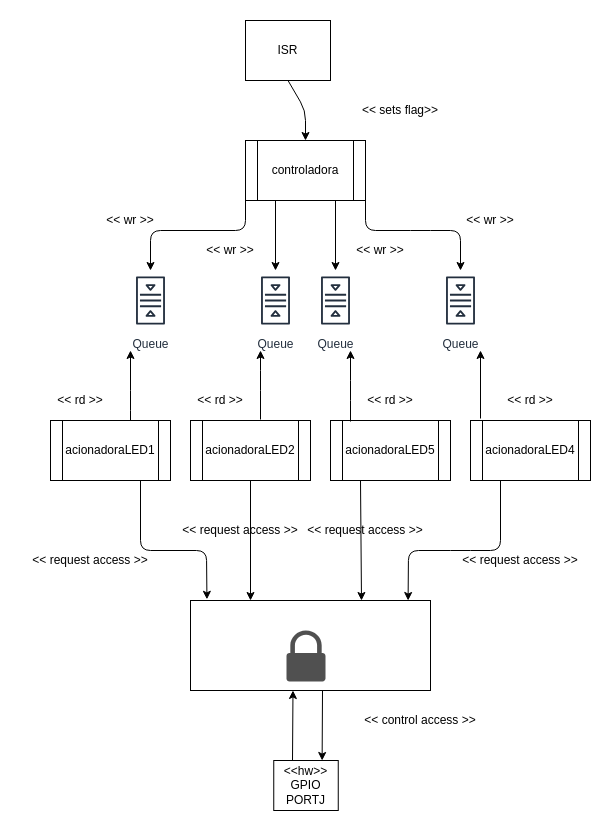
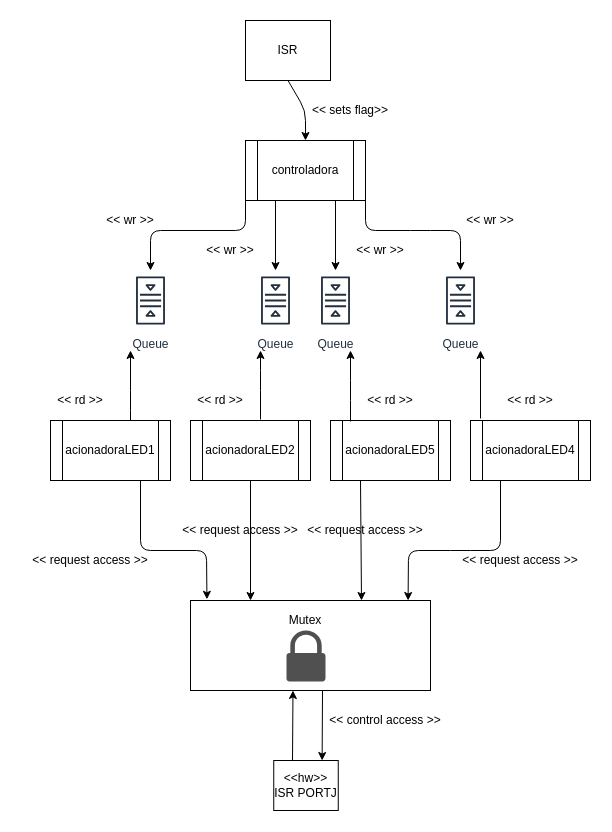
node "<< sets flag>>": moved (401, 111) -> (351, 111)
node "Mutex": added
node "<< control access >>": moved (421, 721) -> (386, 721)
node "<<hw>> GPIO PORTJ": label "<<hw>> GPIO PORTJ" -> "<<hw>> ISR PORTJ"
